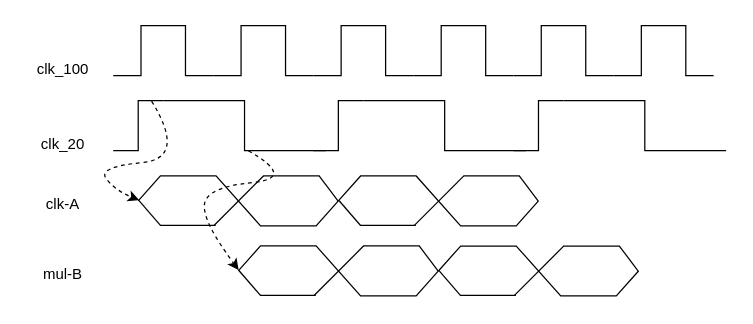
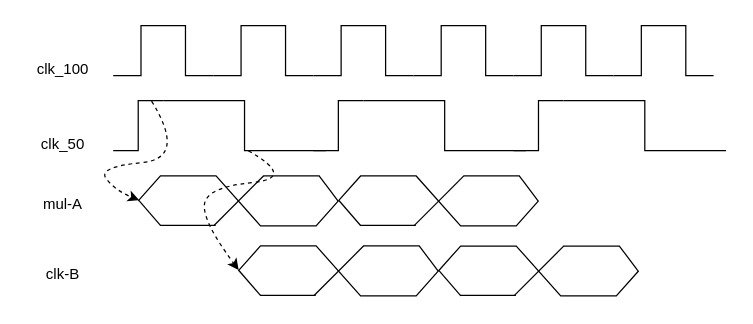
node "clk_20": label "clk_20" -> "clk_50"
node "clk-A": label "clk-A" -> "mul-A"
node "mul-B": label "mul-B" -> "clk-B"
